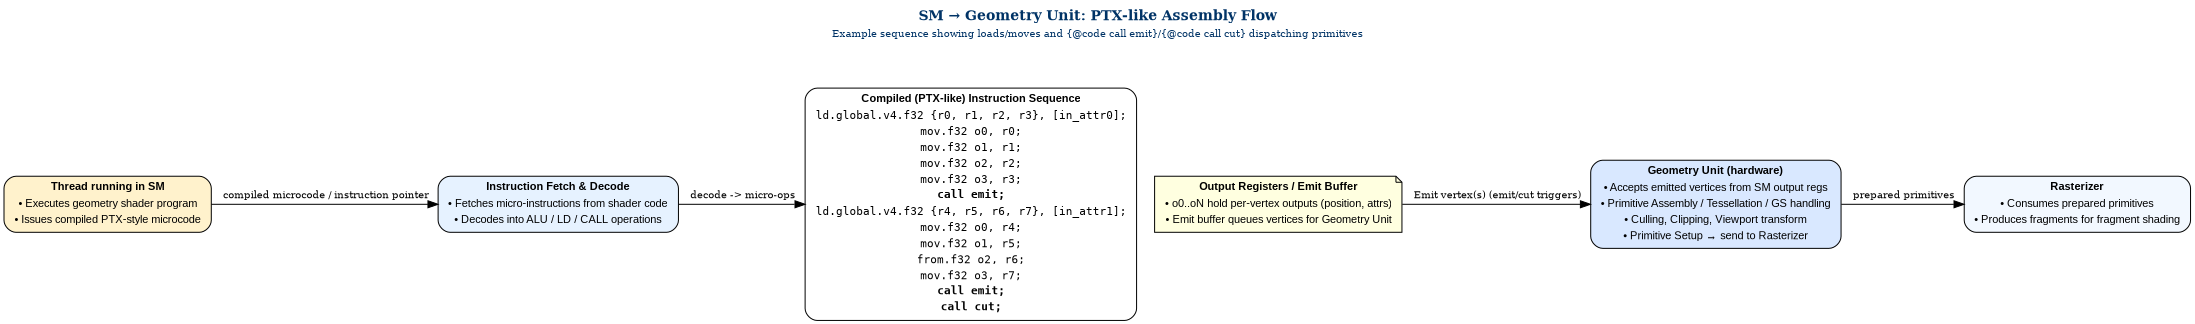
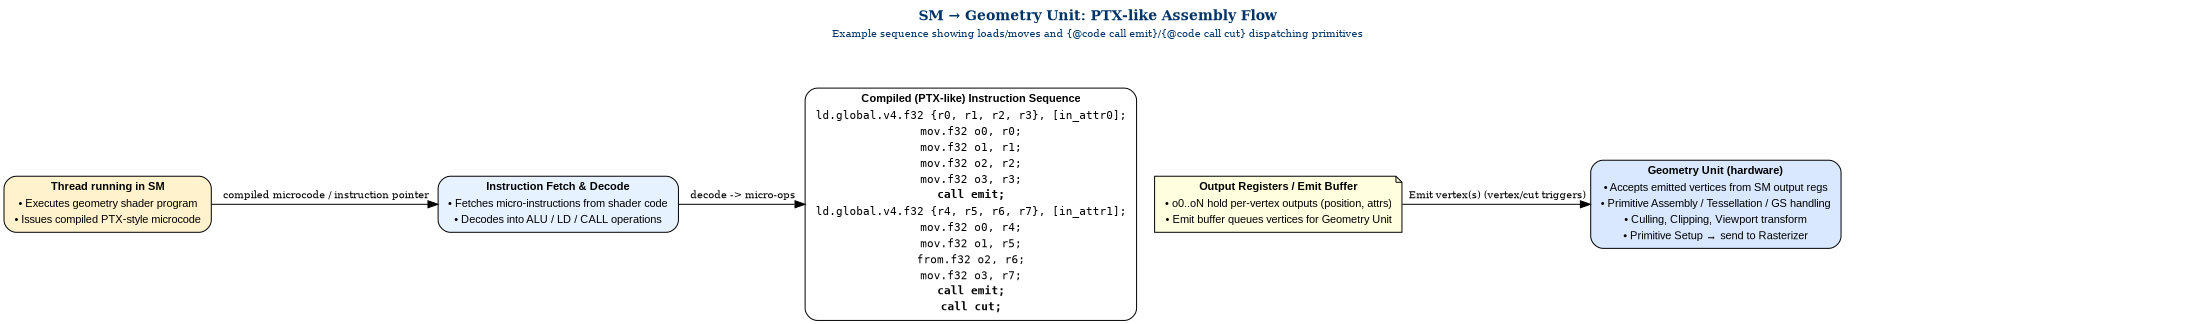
edge "Output Registers / Emit Buffer" -> "Geometry Unit (hardware)": label " Emit vertex(s) (emit/cut triggers)" -> " Emit vertex(s) (vertex/cut triggers)"
node "Rasterizer": removed
